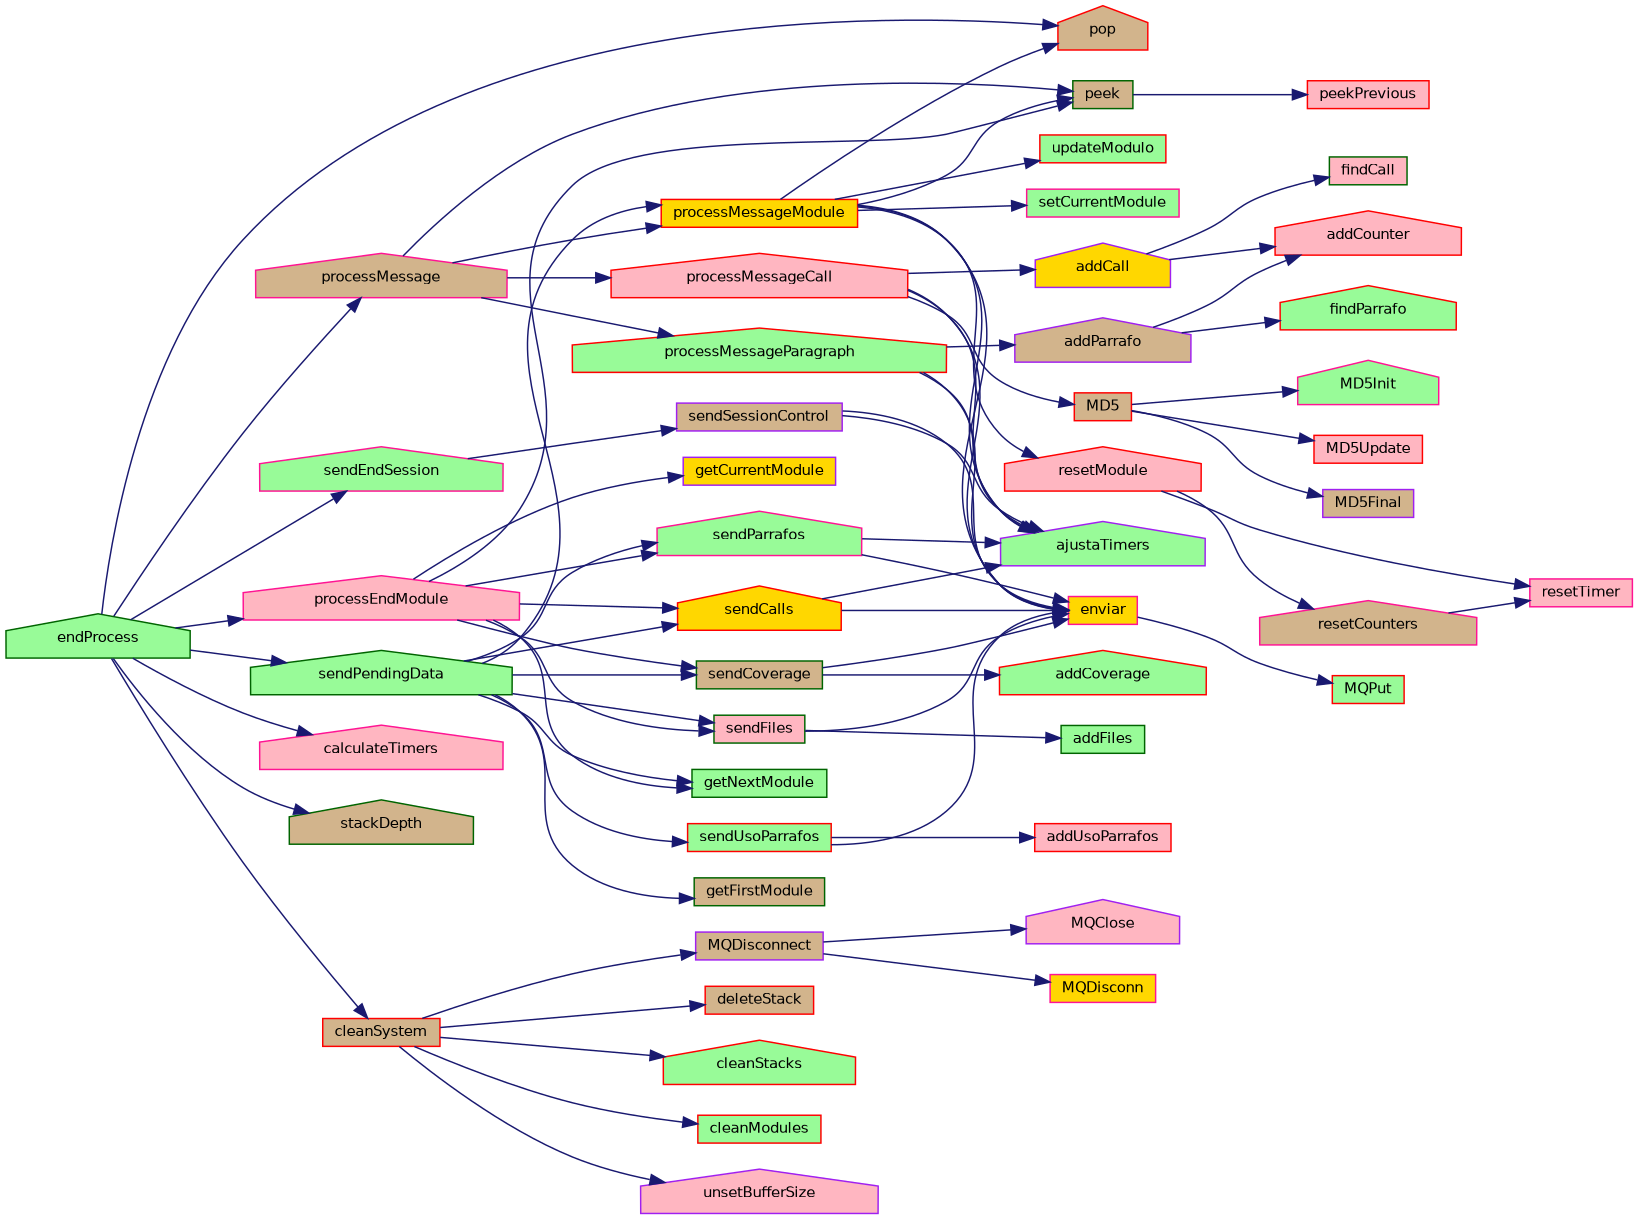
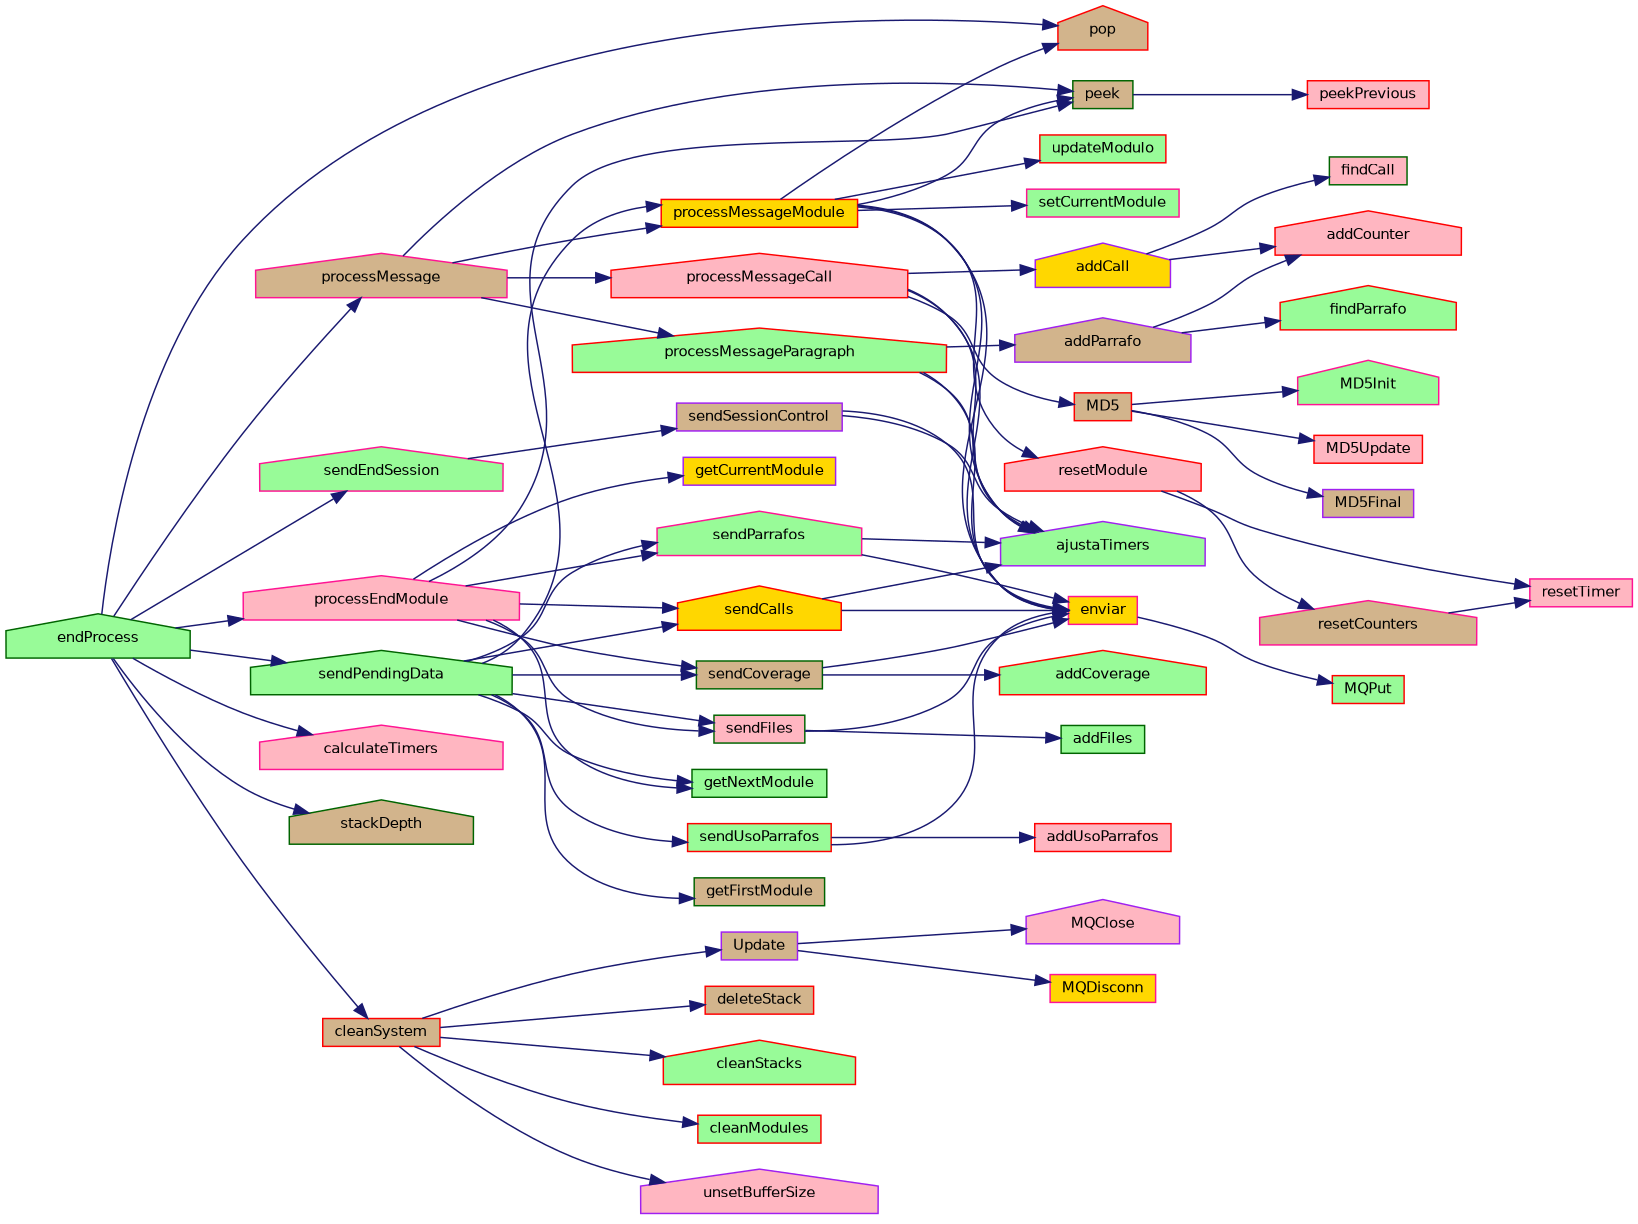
node "MQDisconnect": label "MQDisconnect" -> "Update"
